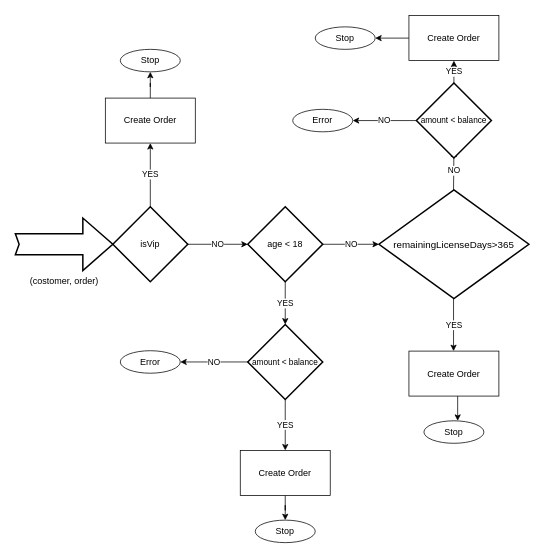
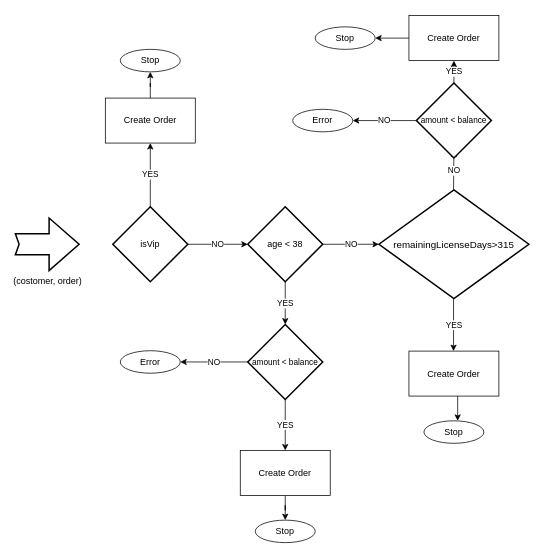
node "(costomer, order)": size 98x53 -> 64x53
node "age < 18": label "age < 18" -> "age < 38"
node "remainingLicenseDays>365": label "remainingLicenseDays>365" -> "remainingLicenseDays>315"
